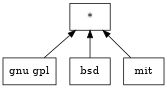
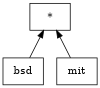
node "gnu gpl": removed
